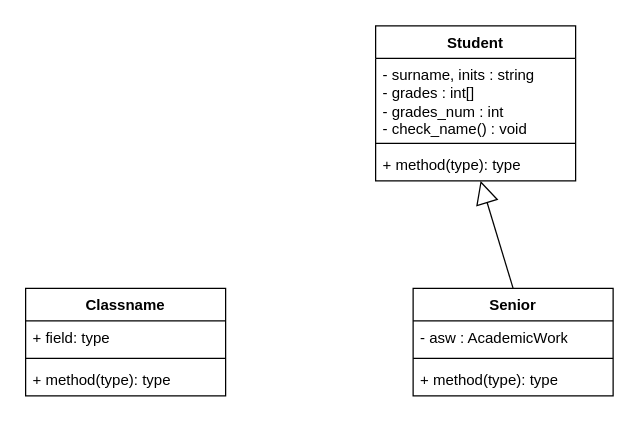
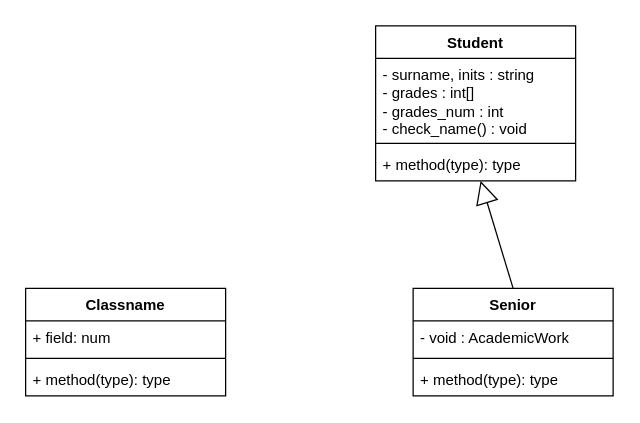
node "+ field: type": label "+ field: type" -> "+ field: num"
node "- asw : AcademicWork": label "- asw : AcademicWork" -> "- void : AcademicWork"
